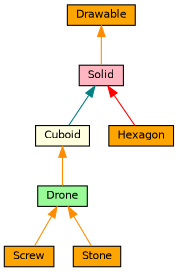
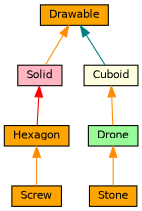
edge "Cuboid" -> "Solid": now "Cuboid" -> "Drawable"
edge "Screw" -> "Drone": now "Screw" -> "Hexagon"
